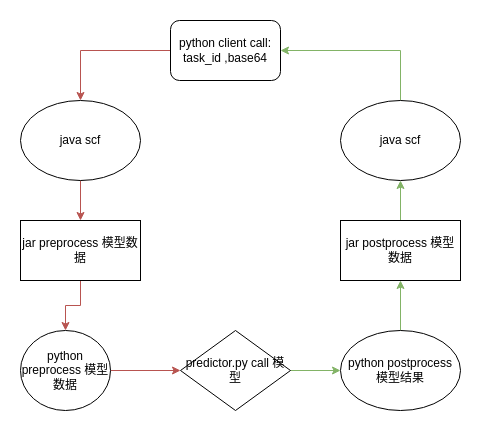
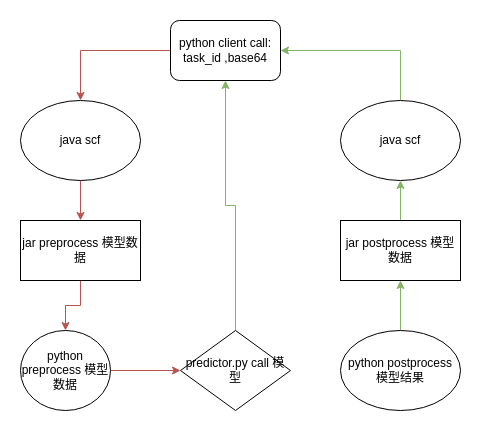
edge "predictor.py call 模型" -> "python postprocess 模型结果": now "predictor.py call 模型" -> "python client call: task_id ,base64"
